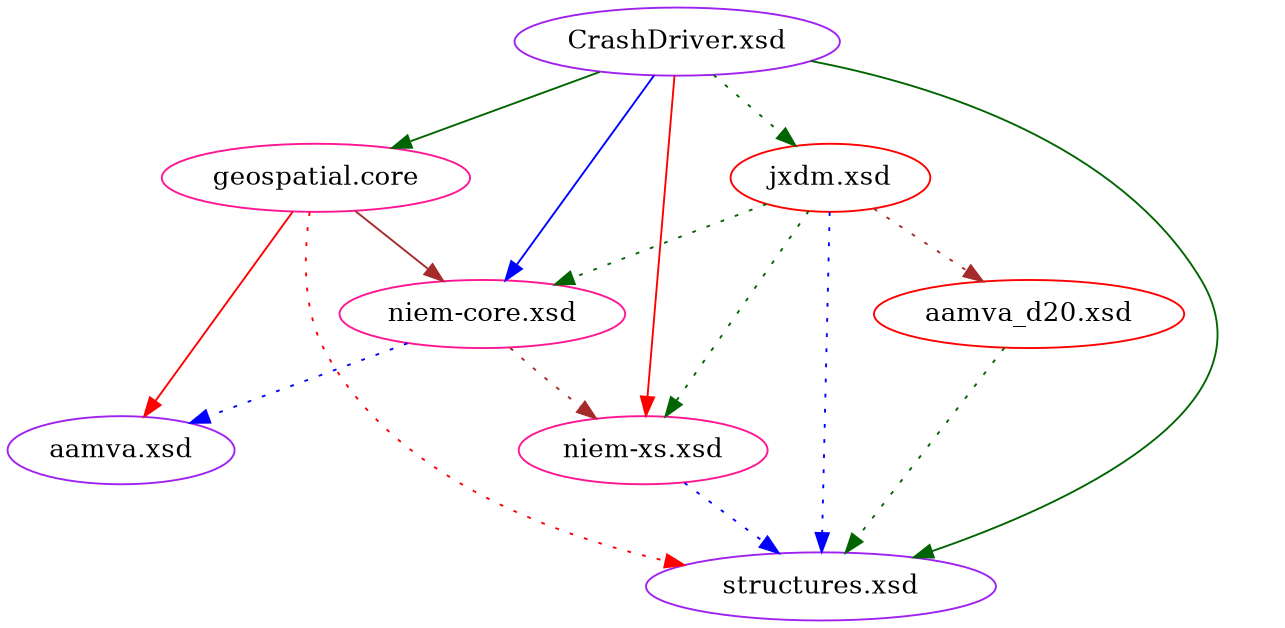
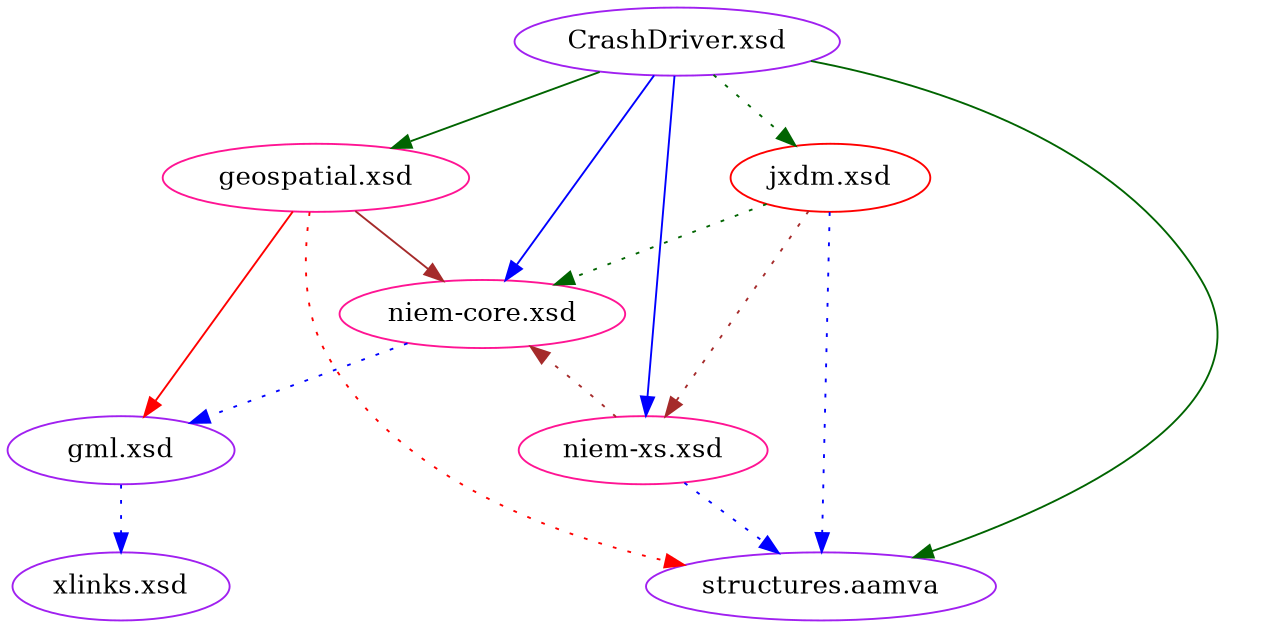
node "geospatial.core": label "geospatial.core" -> "geospatial.xsd"
edge "CrashDriver.xsd" -> "niem-xs.xsd": color red -> blue
edge "jxdm.xsd" -> "niem-xs.xsd": color darkgreen -> brown
node "aamva_d20.xsd": removed
edge "niem-core.xsd" -> "niem-xs.xsd": reversed
node "aamva.xsd": label "aamva.xsd" -> "gml.xsd"
node "xlinks.xsd": added
node "structures.xsd": label "structures.xsd" -> "structures.aamva"
